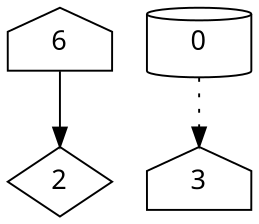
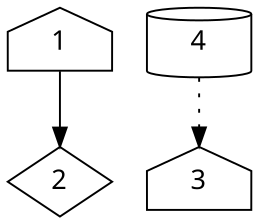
node "6": label "6" -> "1"
node "0": label "0" -> "4"
